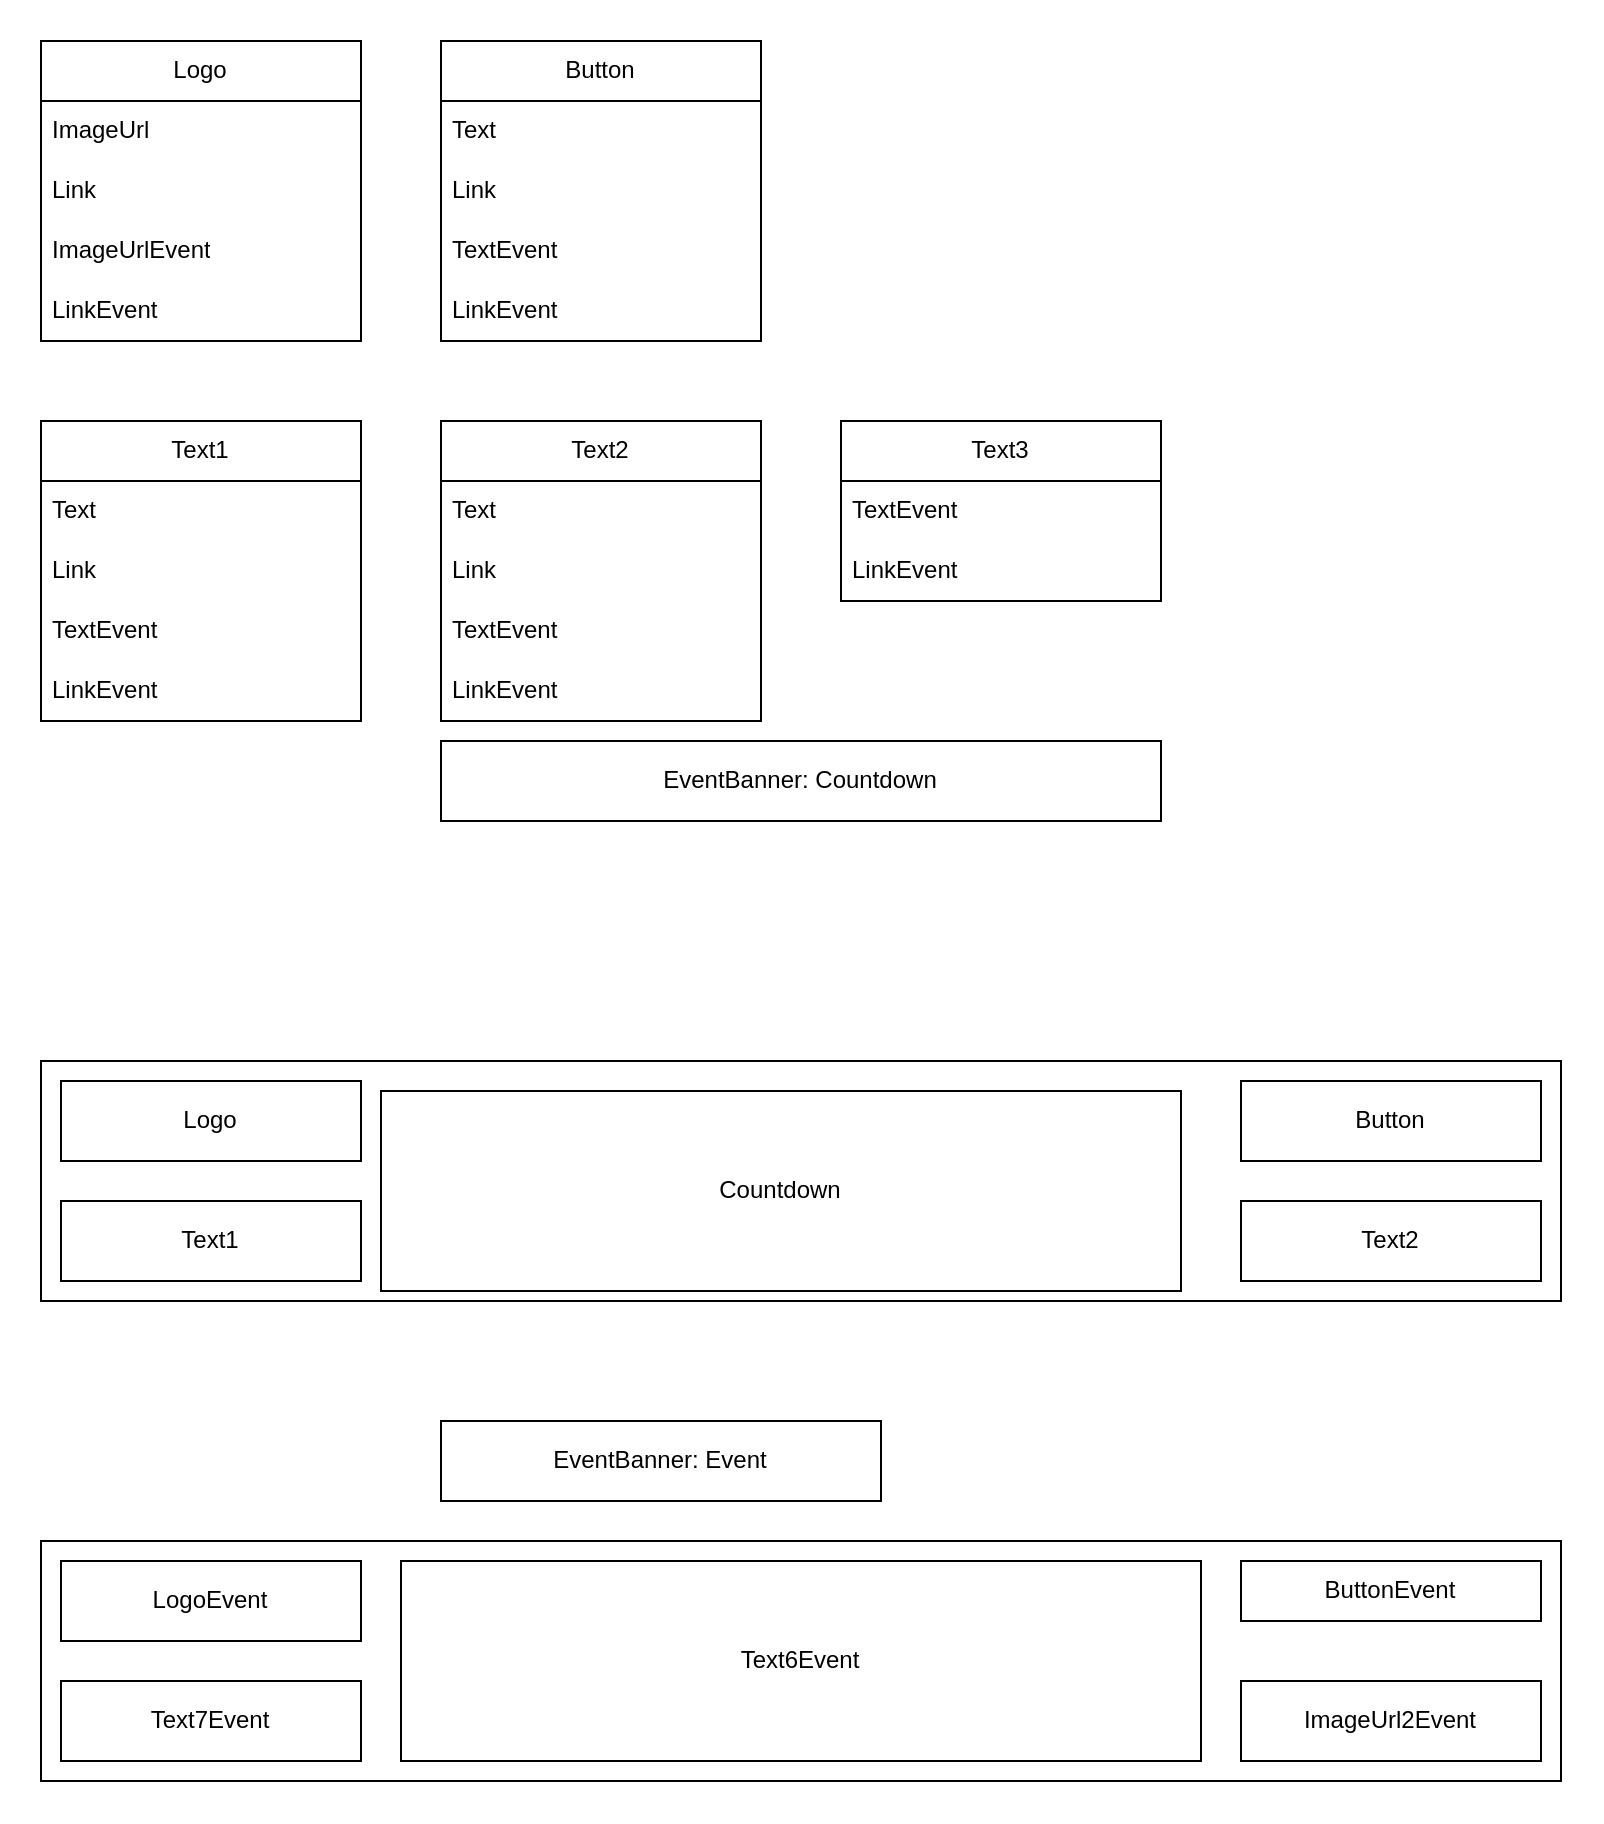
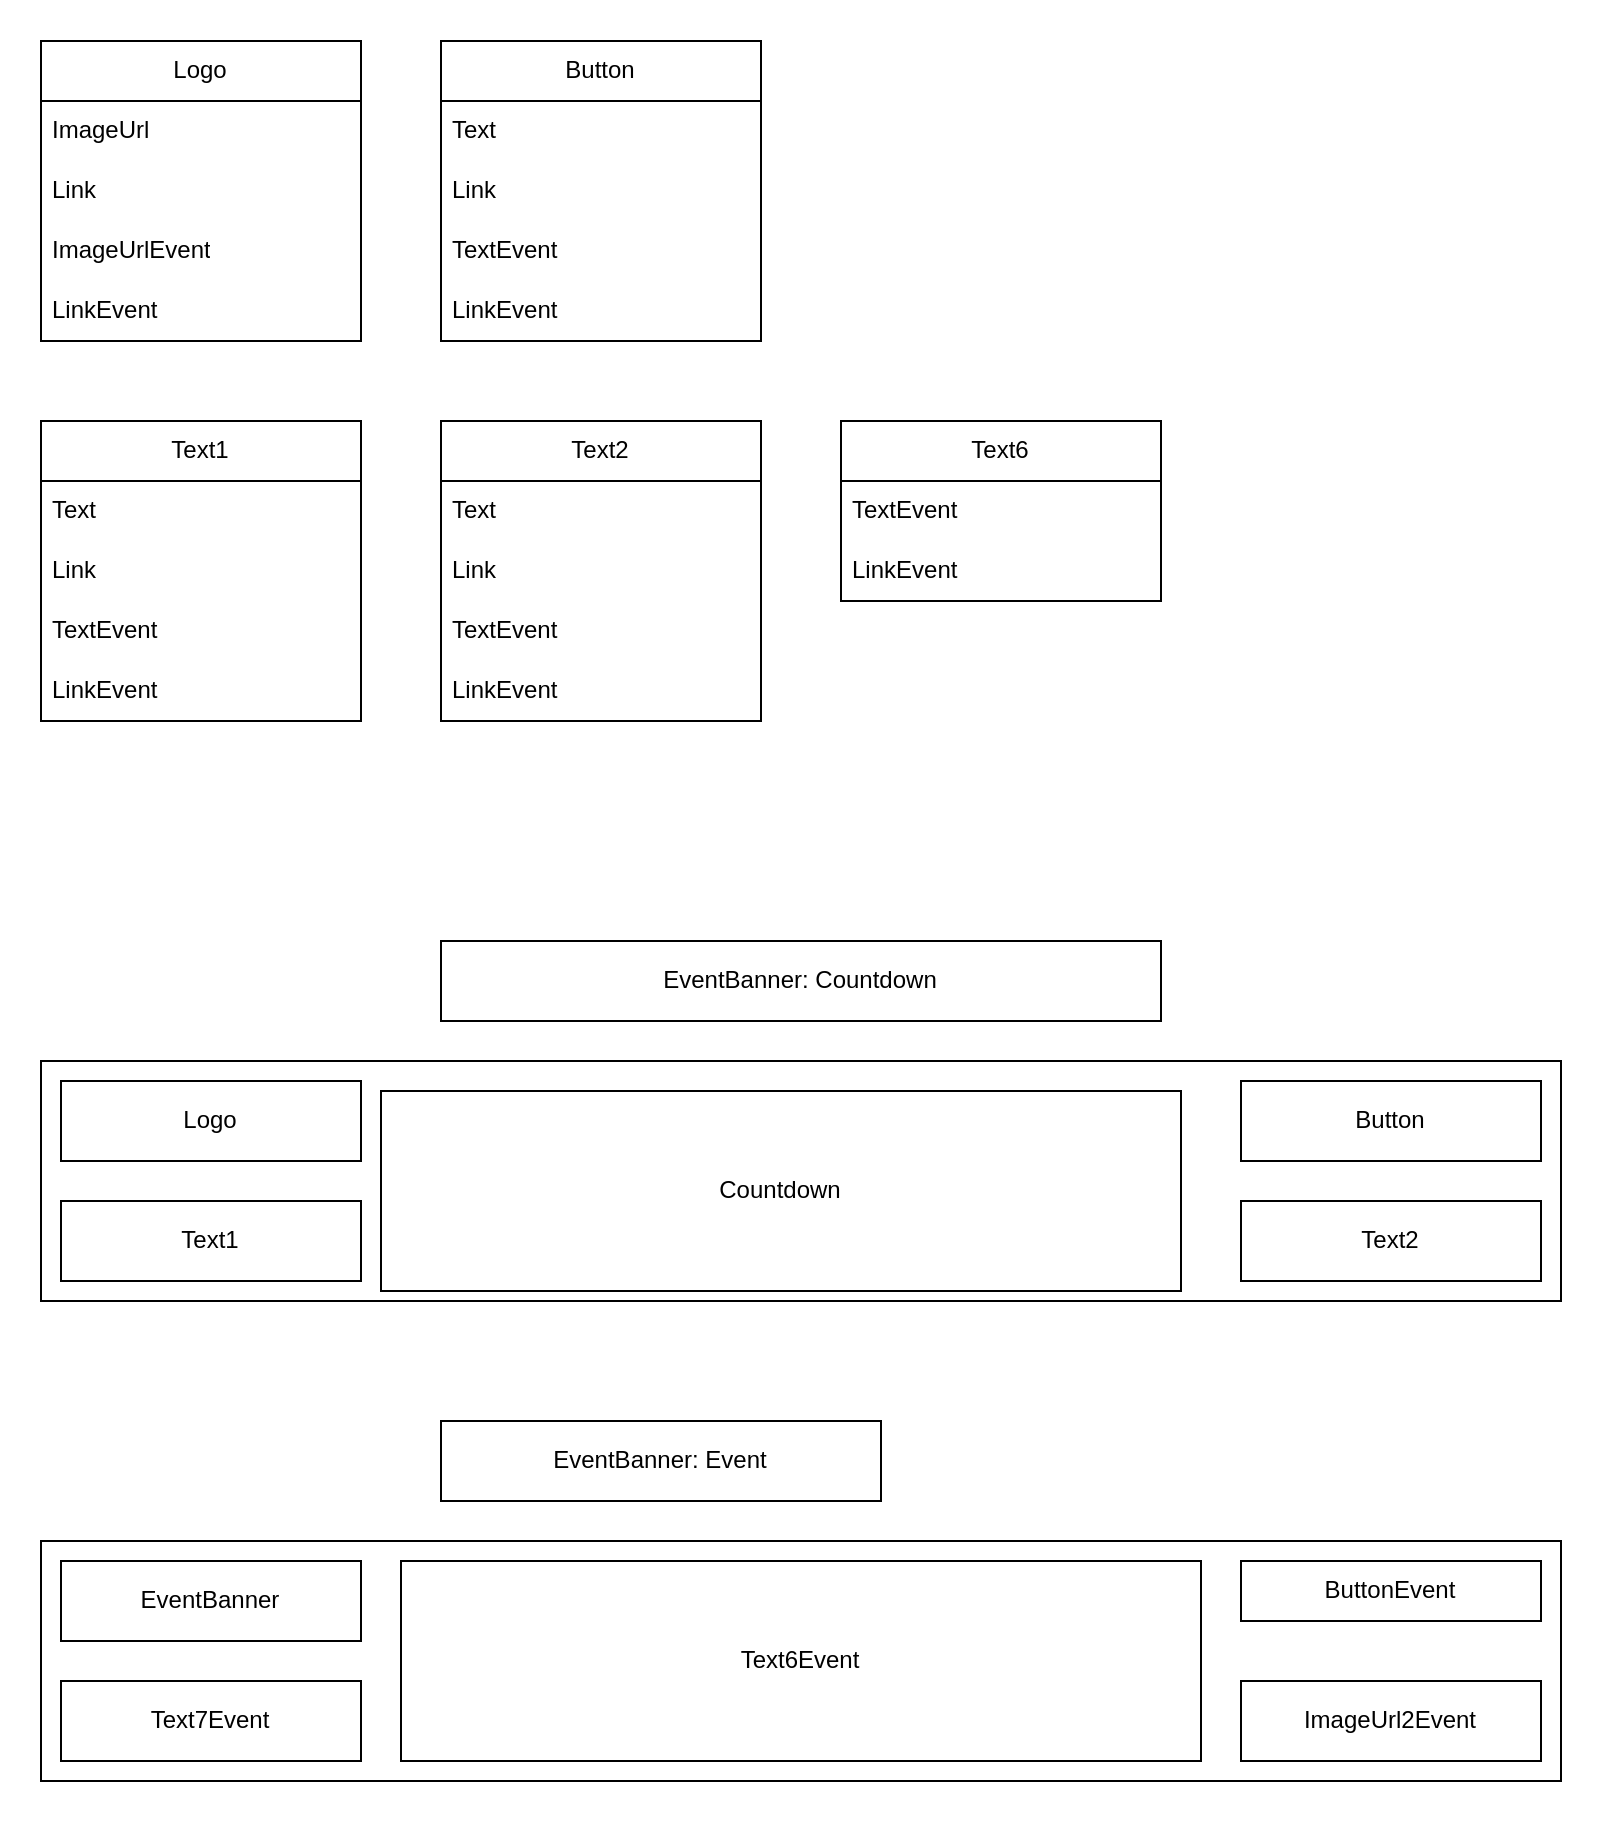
node "Text3": label "Text3" -> "Text6"
node "EventBanner: Countdown": moved (801, 781) -> (801, 981)
node "LogoEvent": label "LogoEvent" -> "EventBanner"
